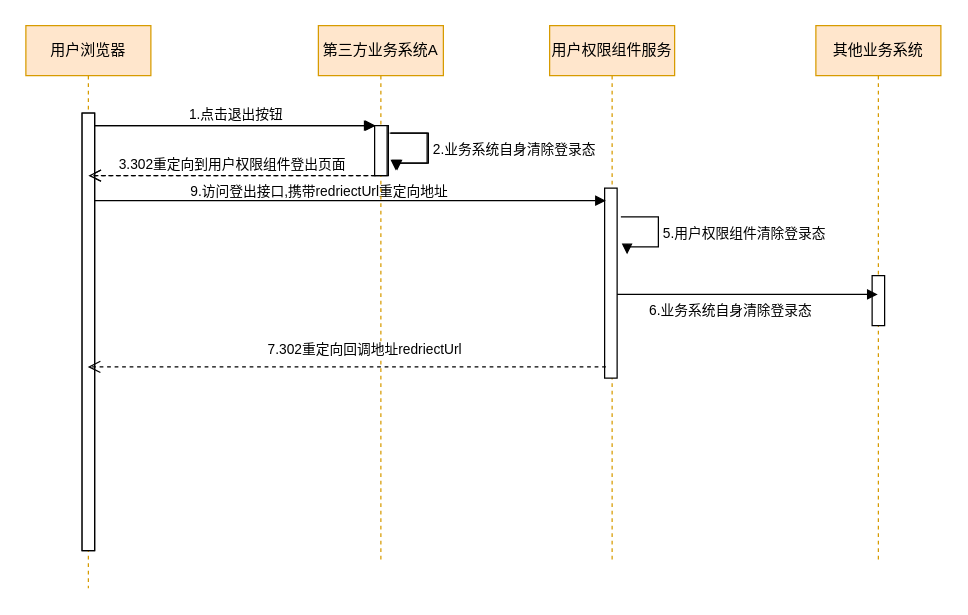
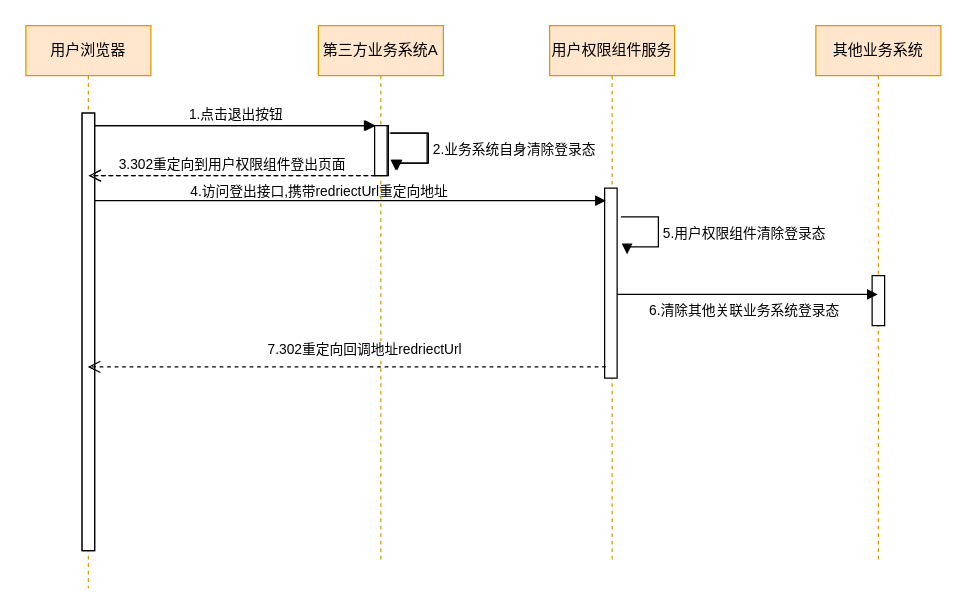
node "9.访问登出接口,携带redriectUrl重定向地址": label "9.访问登出接口,携带redriectUrl重定向地址" -> "4.访问登出接口,携带redriectUrl重定向地址"
node "6.业务系统自身清除登录态": label "6.业务系统自身清除登录态" -> "6.清除其他关联业务系统登录态"
